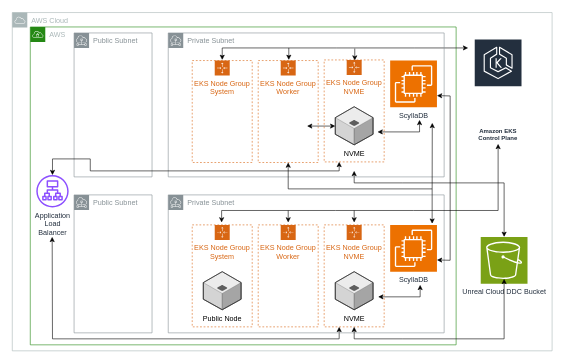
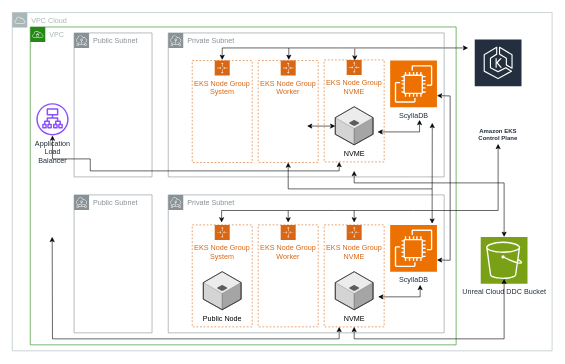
node "AWS Cloud": label "AWS Cloud" -> "VPC Cloud"
node "AWS": label "AWS" -> "VPC"
node "Application Load Balancer": moved (53, 191) -> (53, 119)
